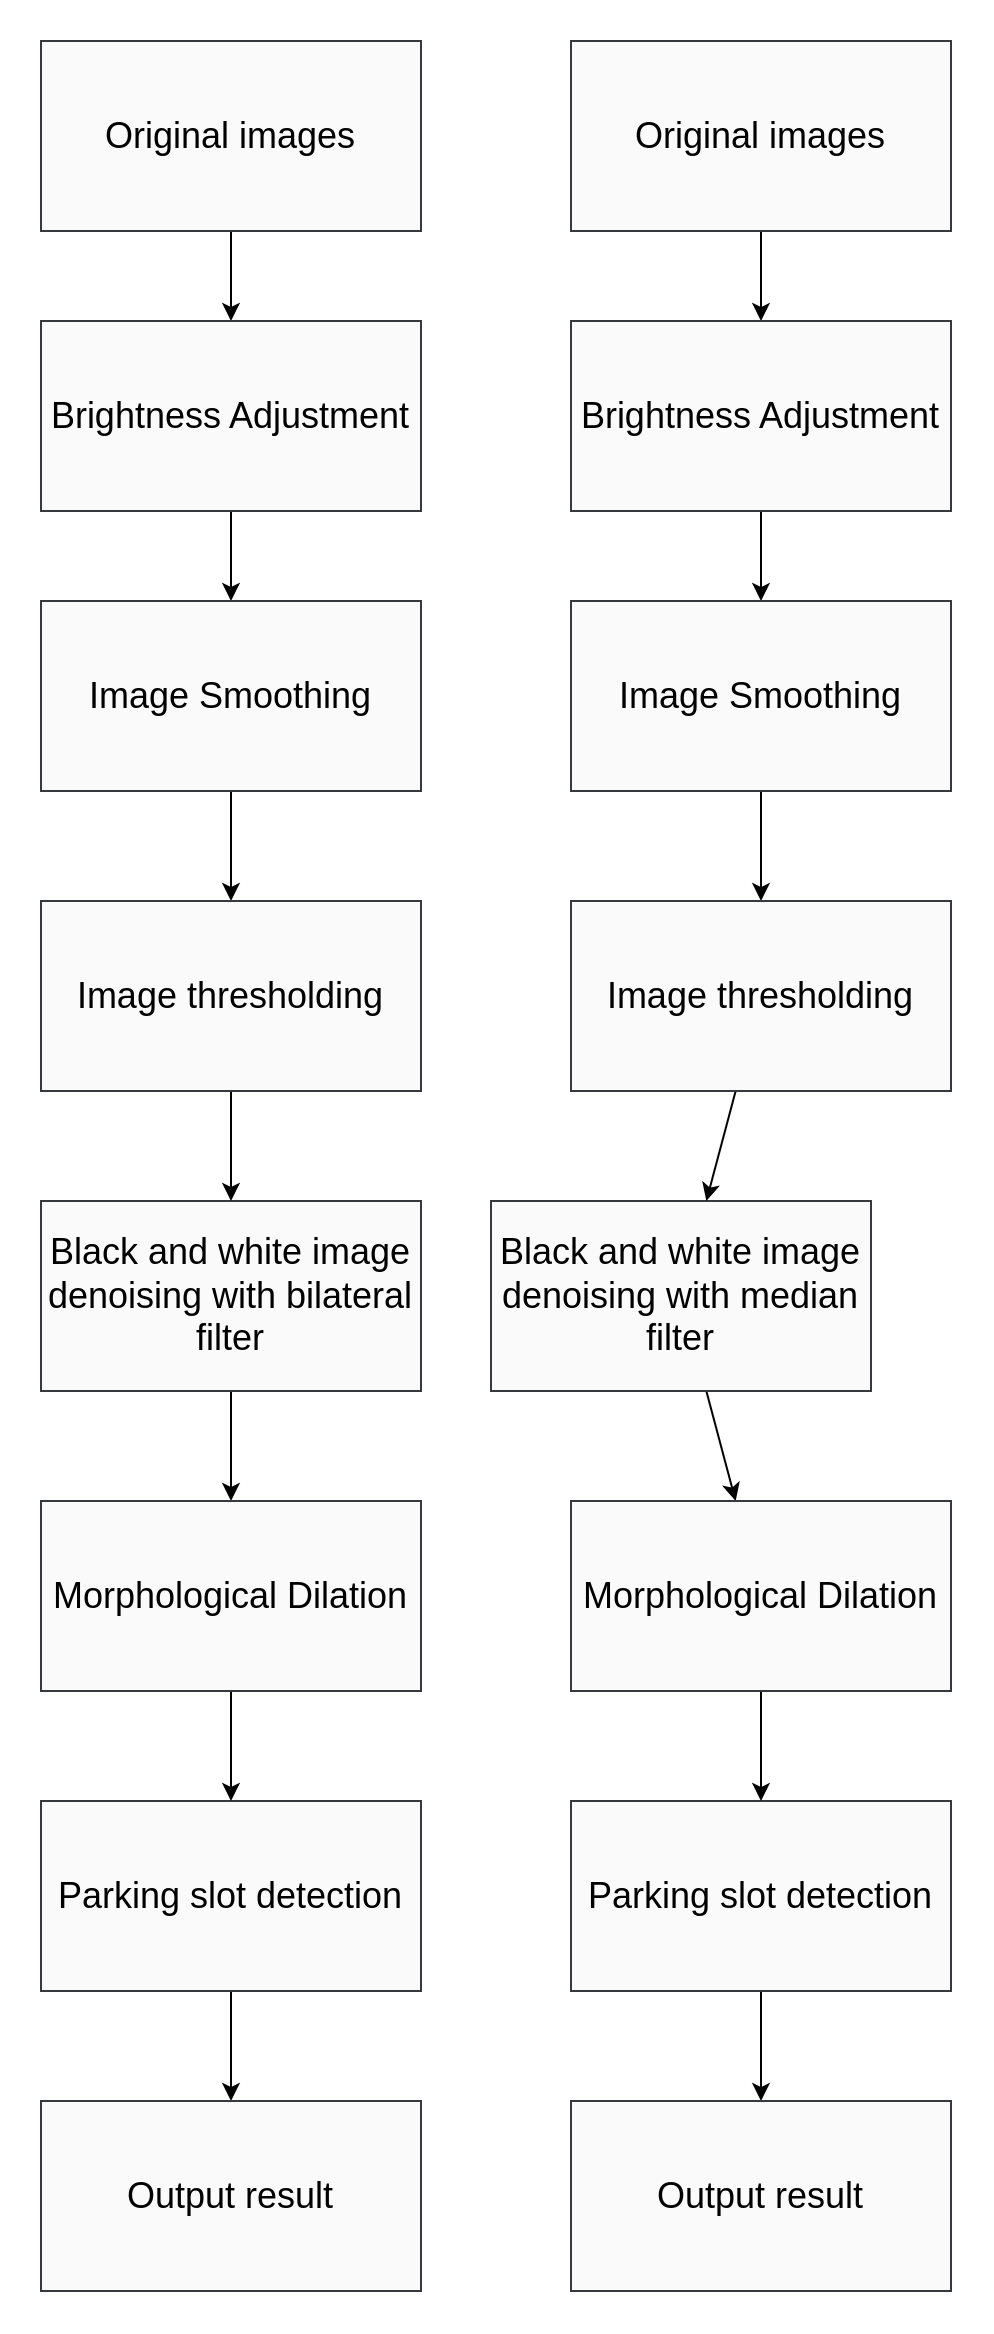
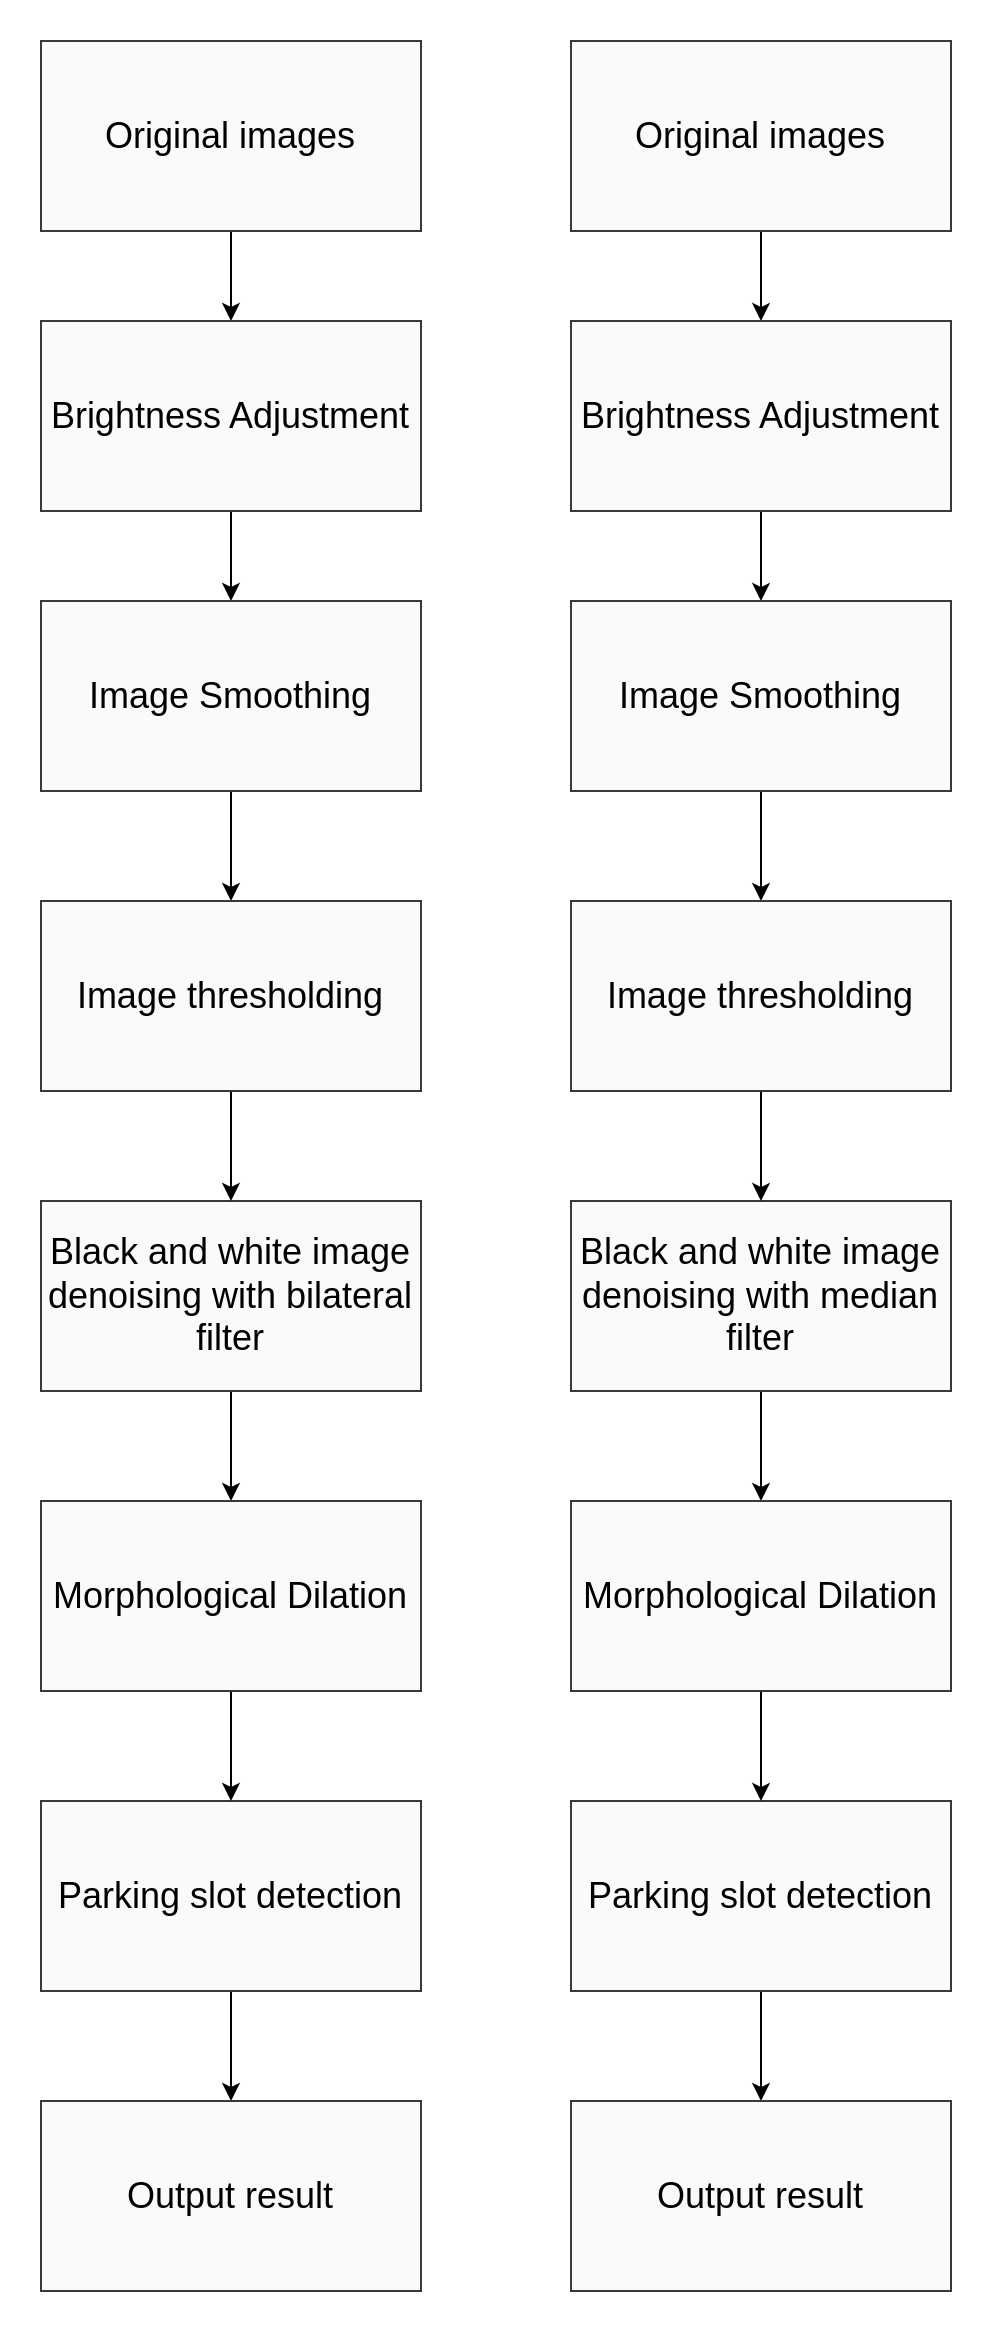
node "Black and white image denoising with median filter": moved (681, 1296) -> (761, 1296)
